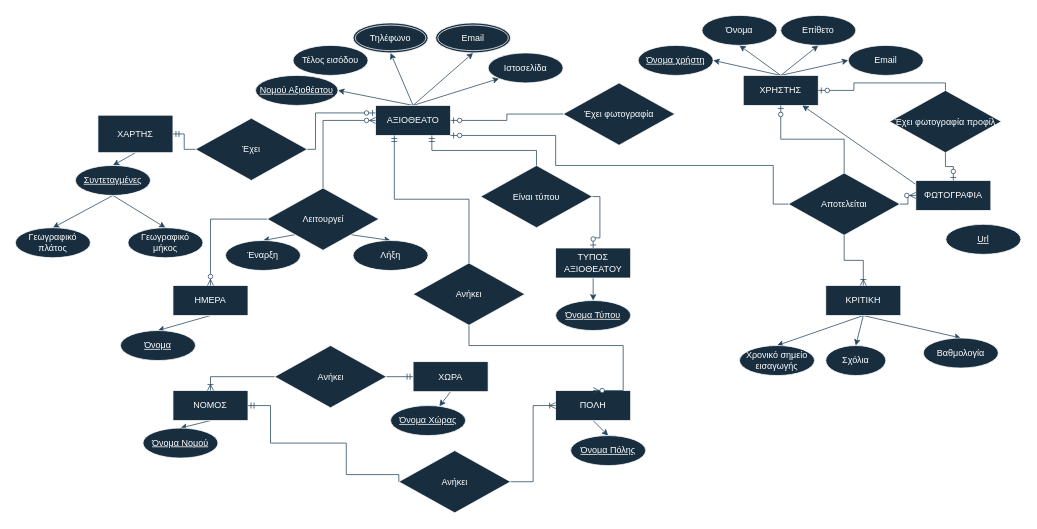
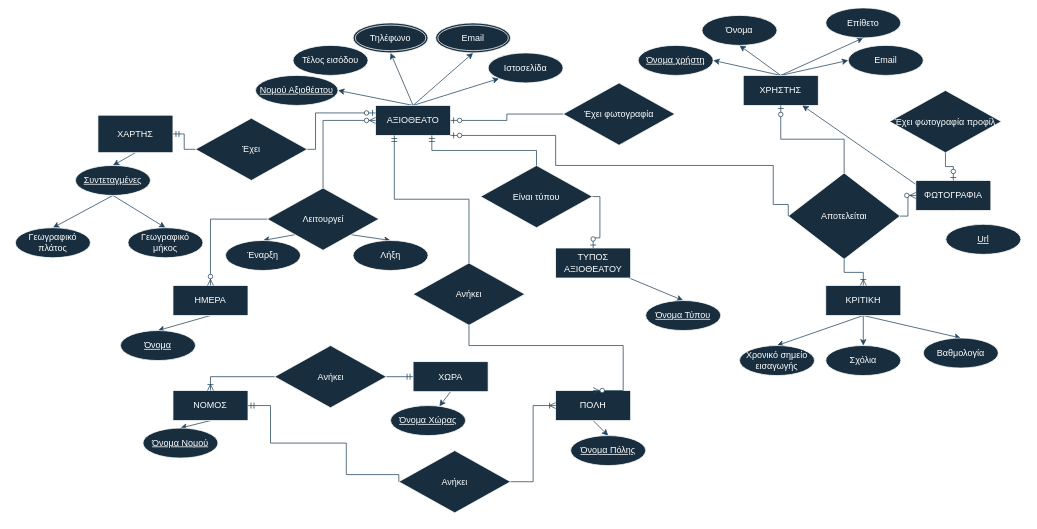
node "Επίθετο": moved (818, 30) -> (863, 23)
edge "Έχει φωτογραφία προφίλ" -> "ΧΡΗΣΤΗΣ": removed
node "Αποτελείται": size 112x62 -> 112x86
node "Όνομα Τύπου": moved (593, 315) -> (683, 315)
node "Σχόλια": size 60x30 -> 75x30
